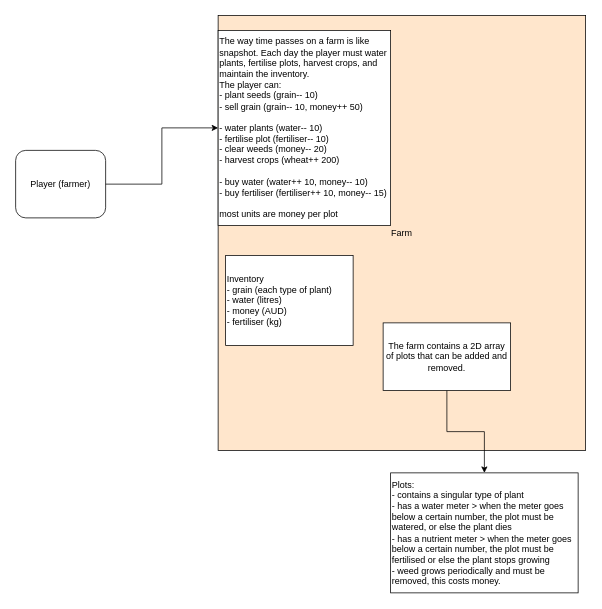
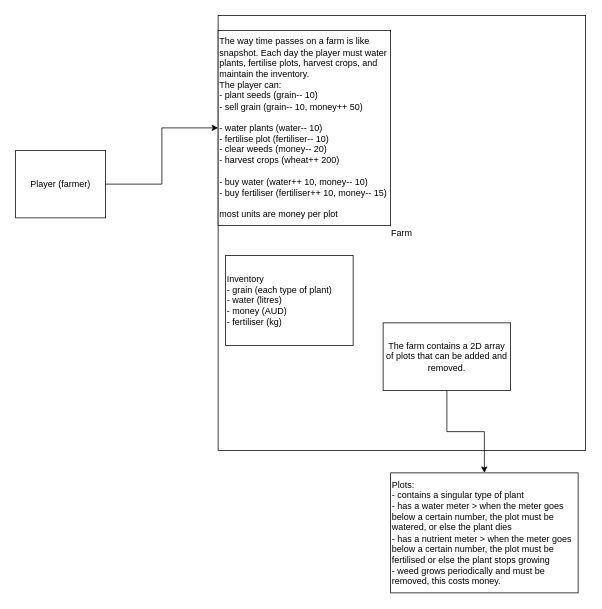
node "Player (farmer)": shape rounded rectangle -> rectangle
node "Farm": fillcolor #ffe6cc -> #ffffff
